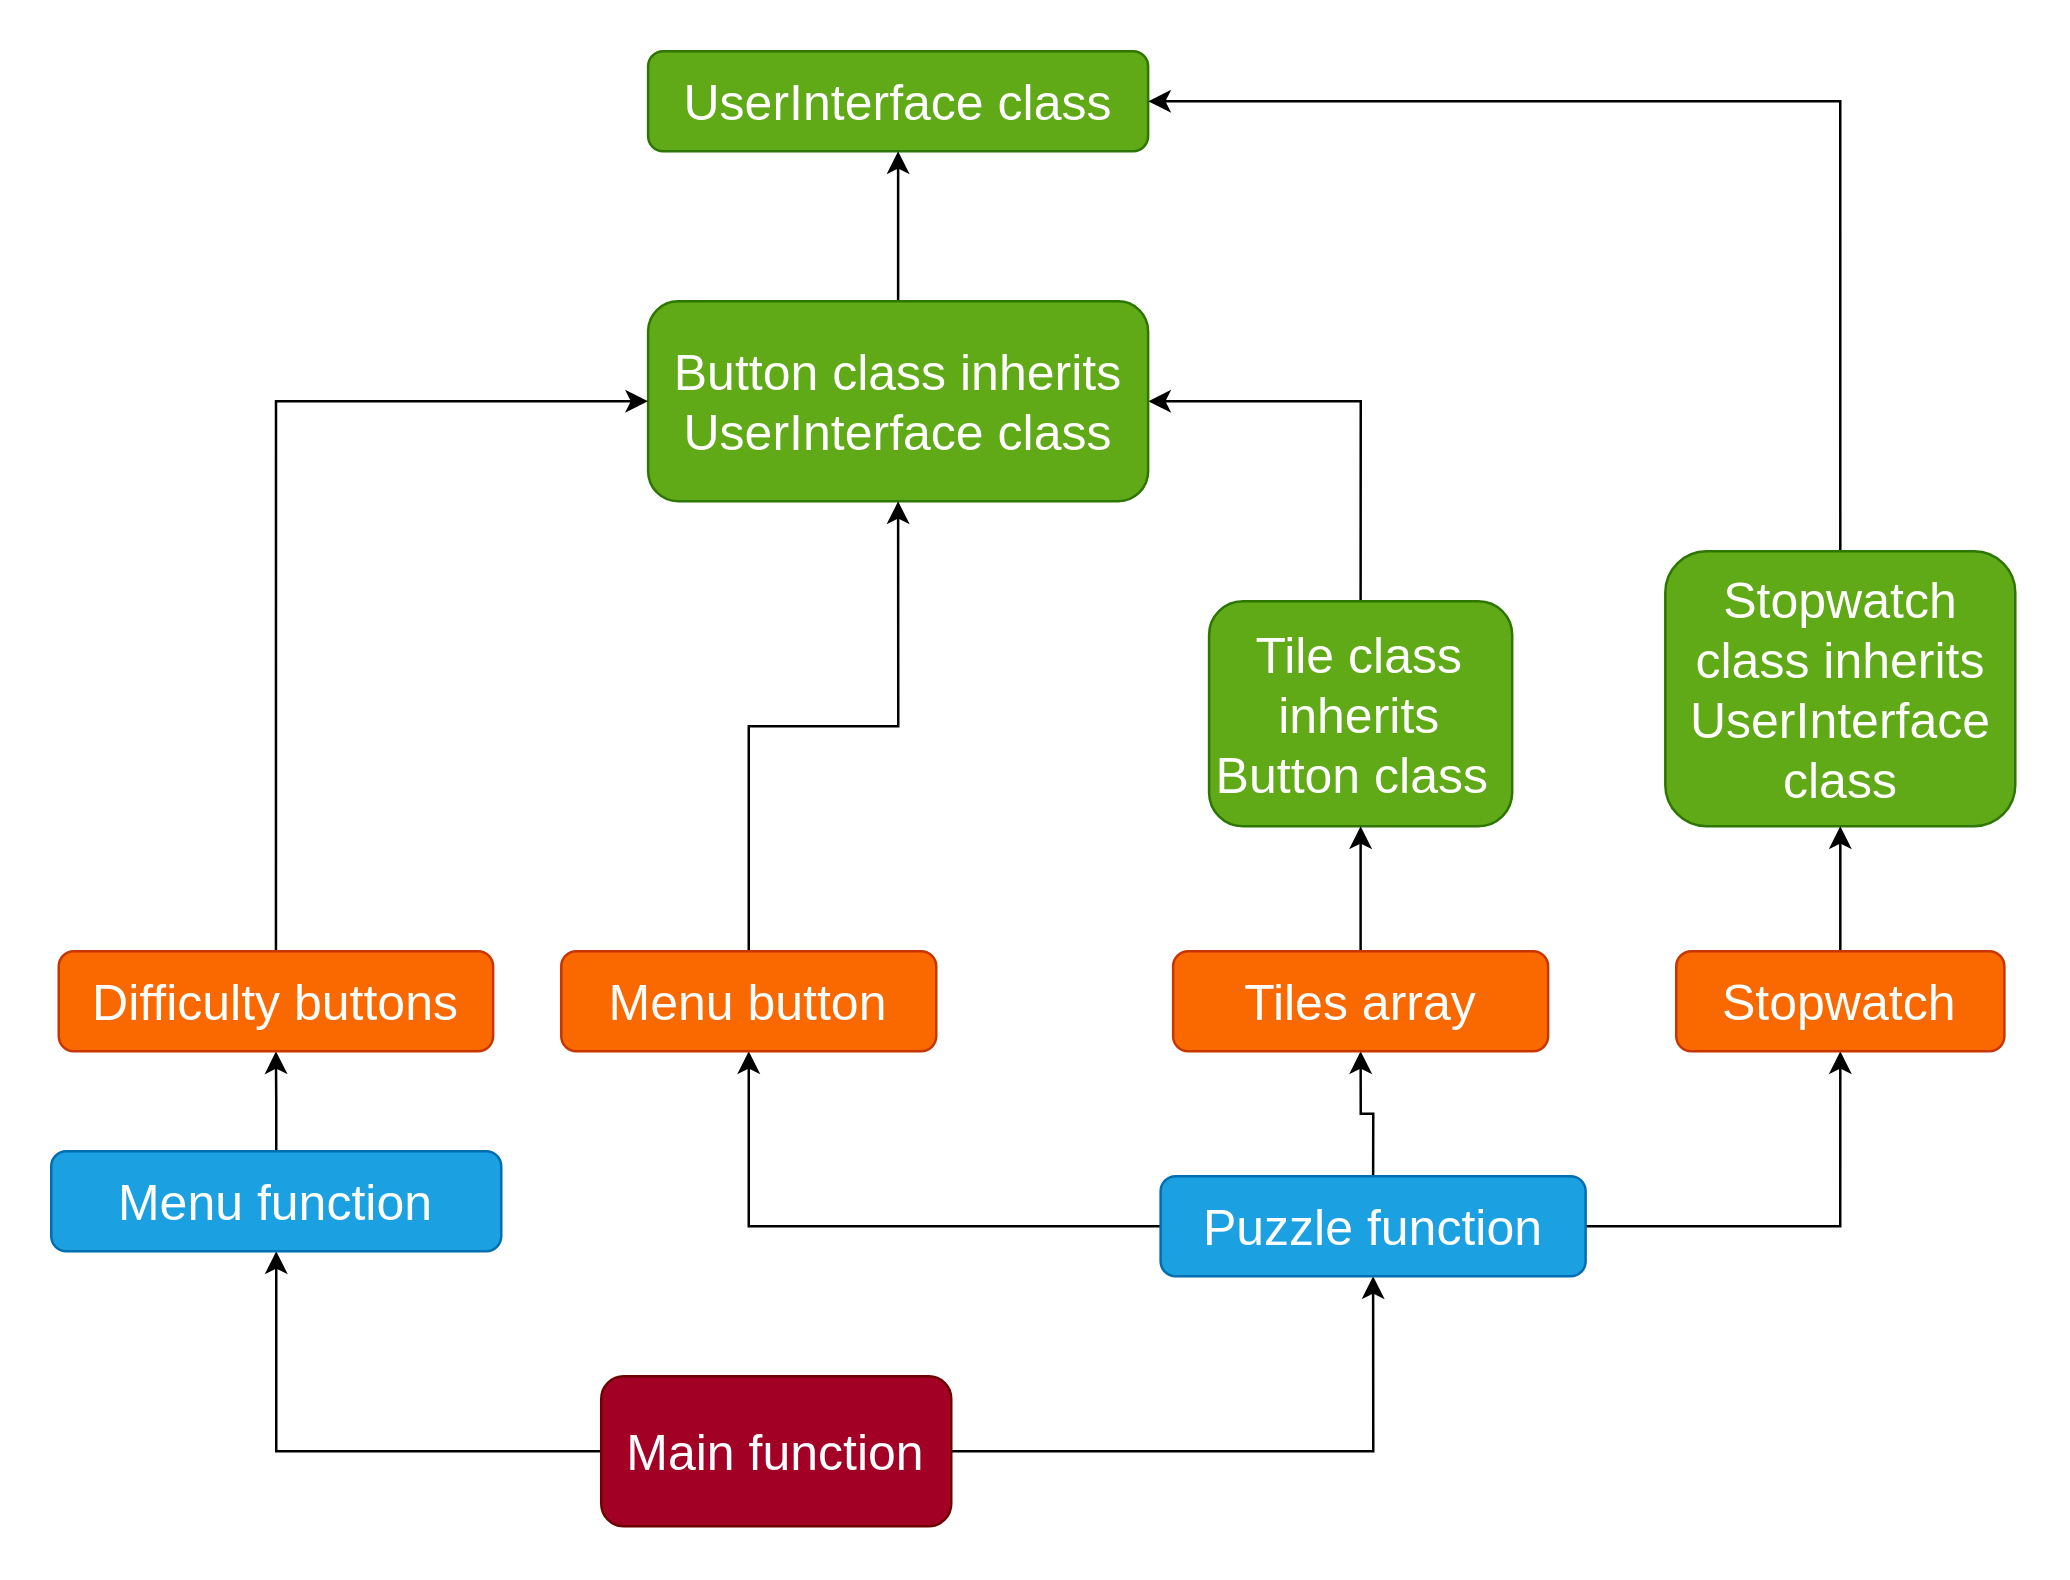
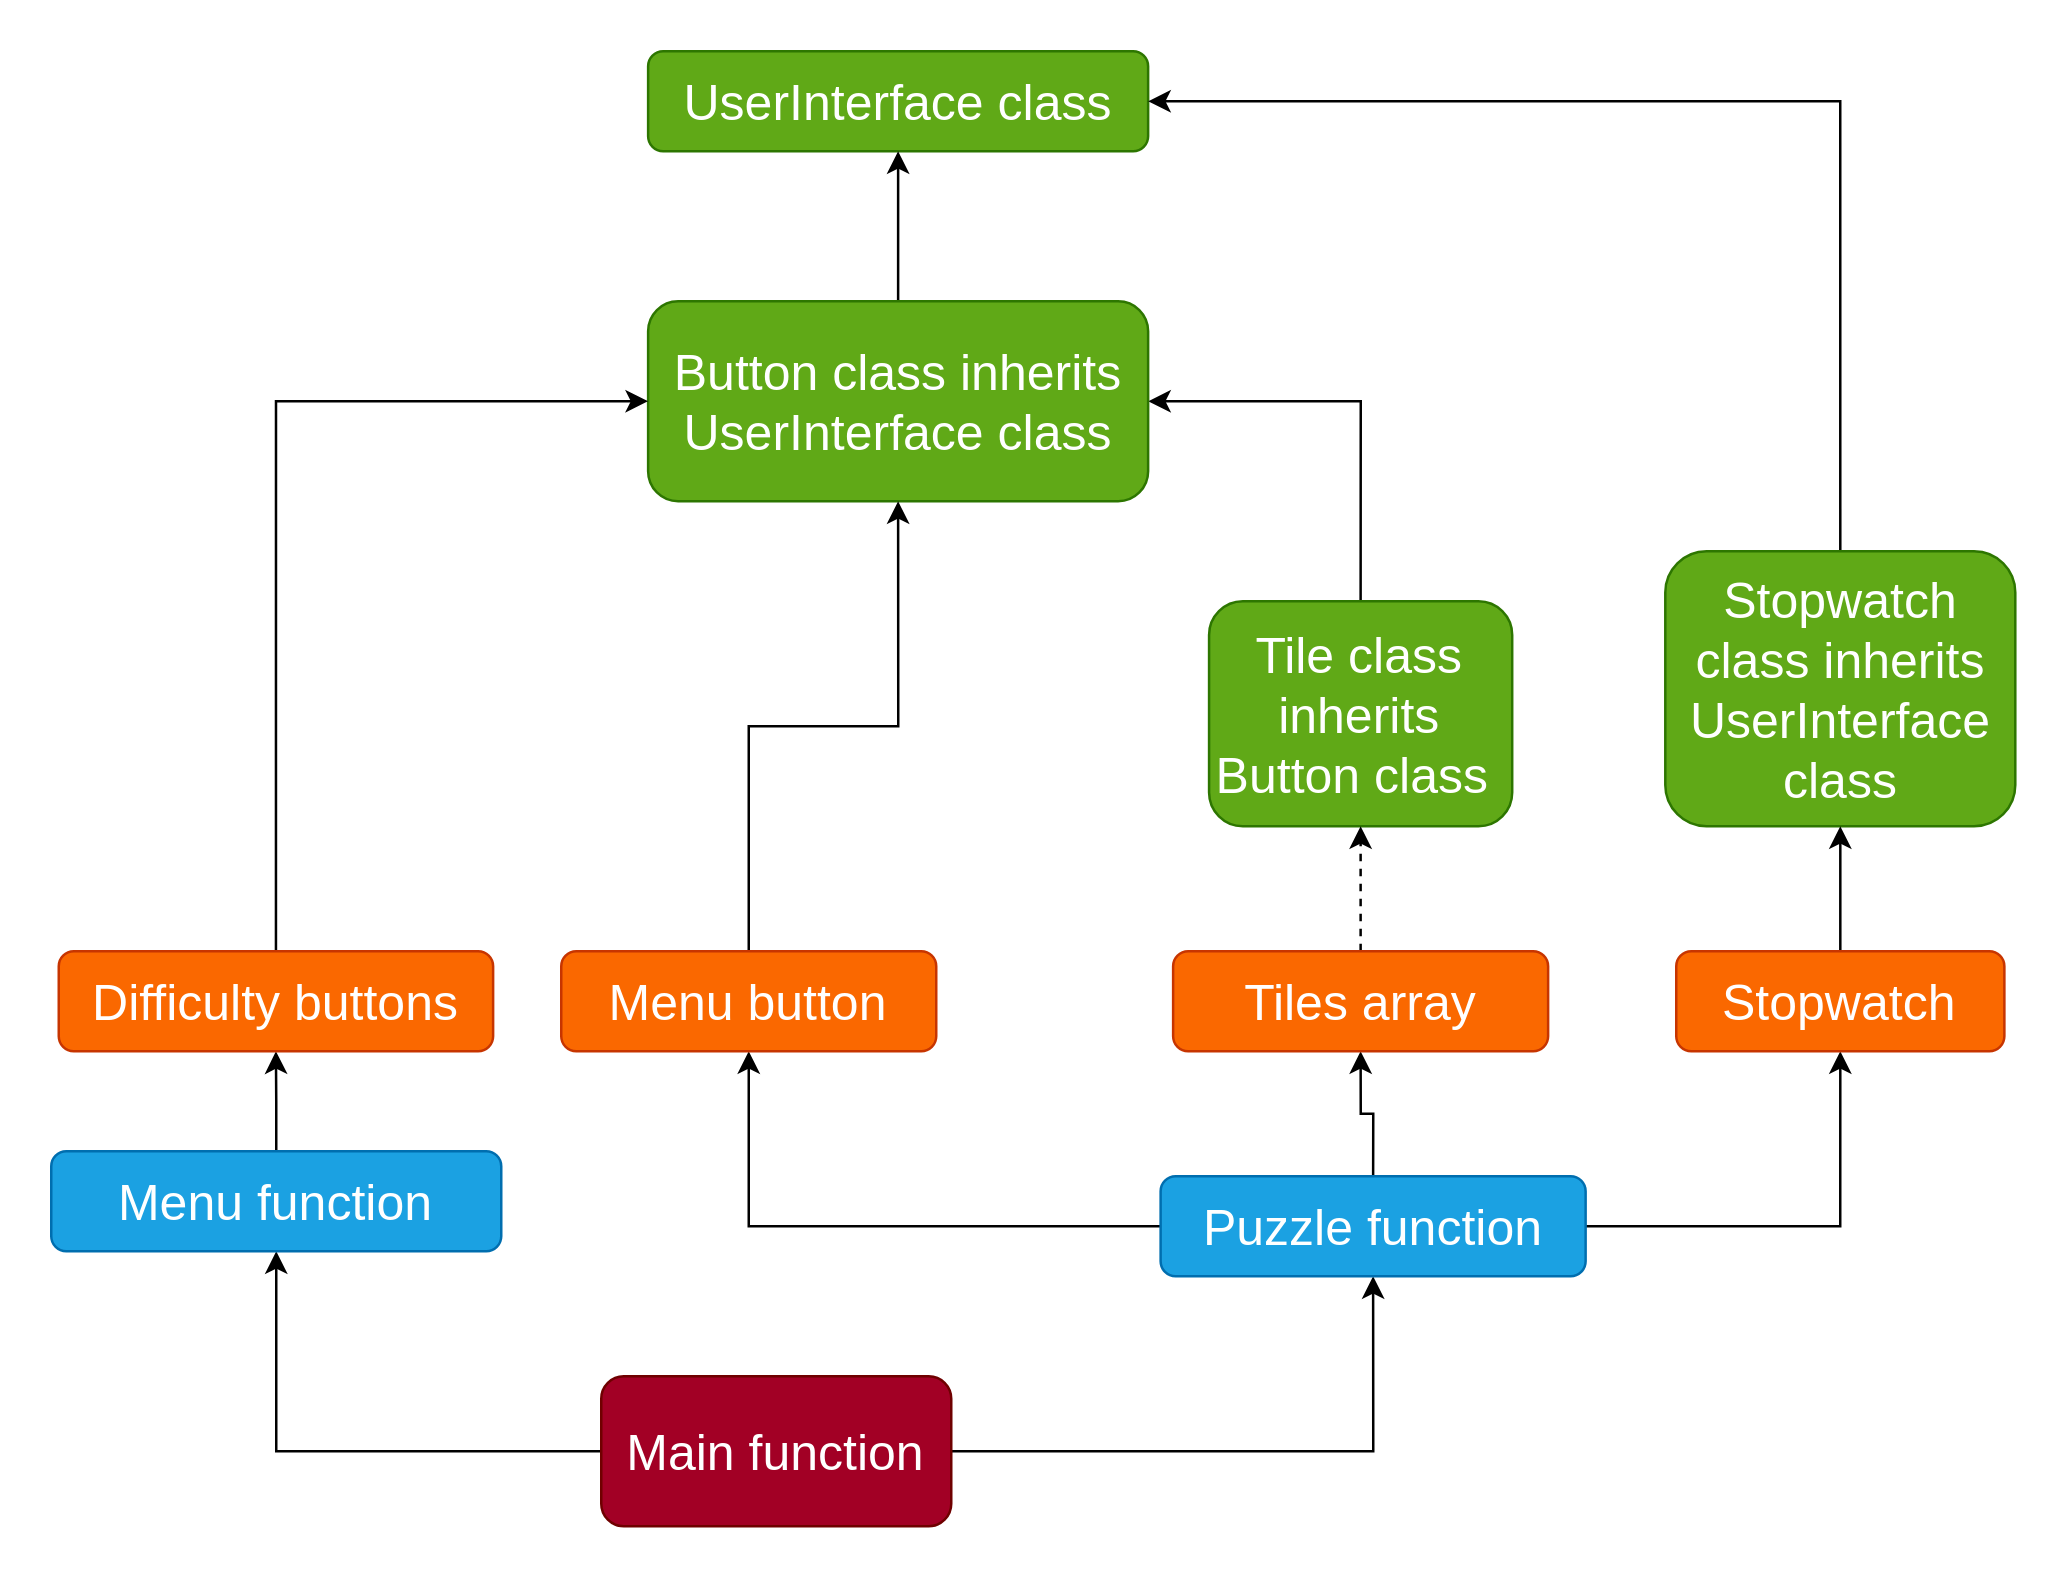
edge "Tiles array" -> "Tile class inherits Button class": style solid -> dashed
